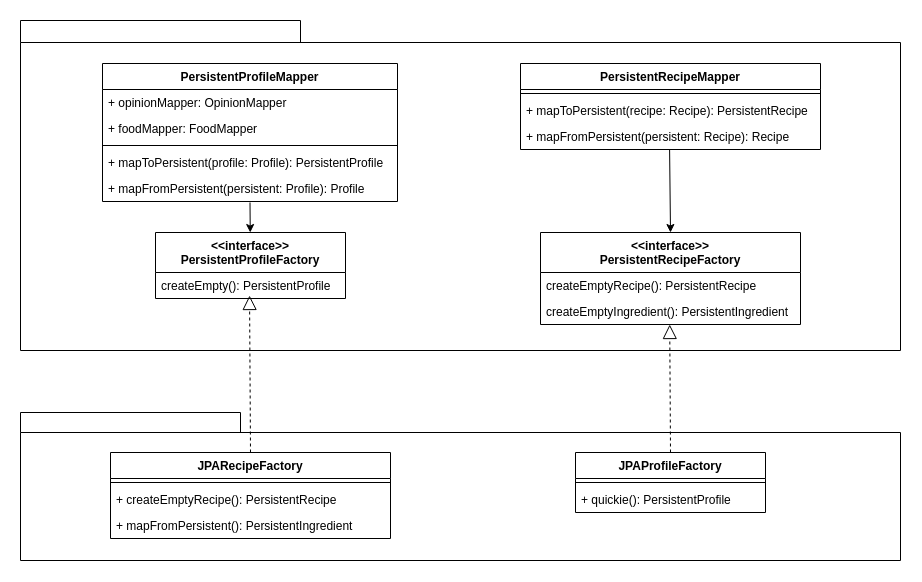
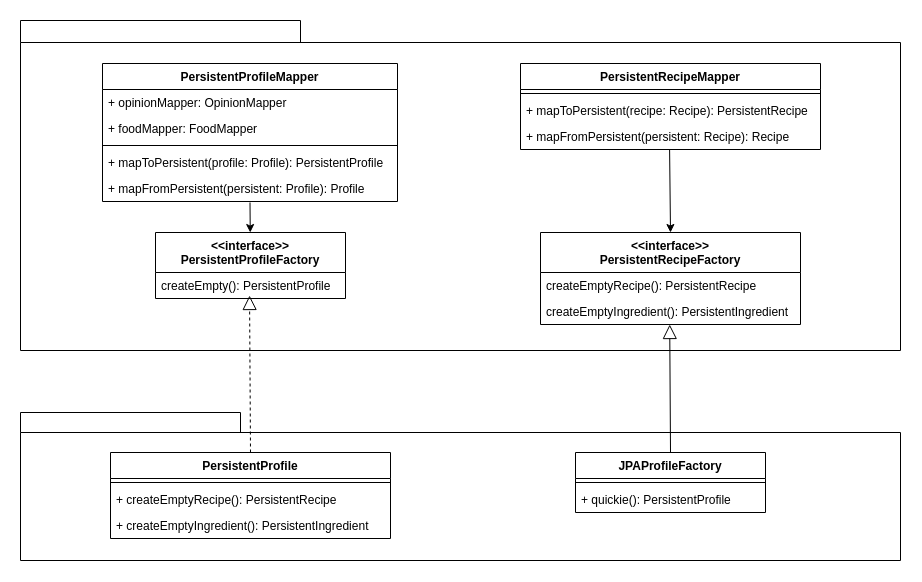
edge "JPAProfileFactory" -> "createEmptyIngredient(): PersistentIngredient": style dashed -> solid
node "JPARecipeFactory": label "JPARecipeFactory" -> "PersistentProfile"
node "+ mapFromPersistent(): PersistentIngredient": label "+ mapFromPersistent(): PersistentIngredient" -> "+ createEmptyIngredient(): PersistentIngredient"
